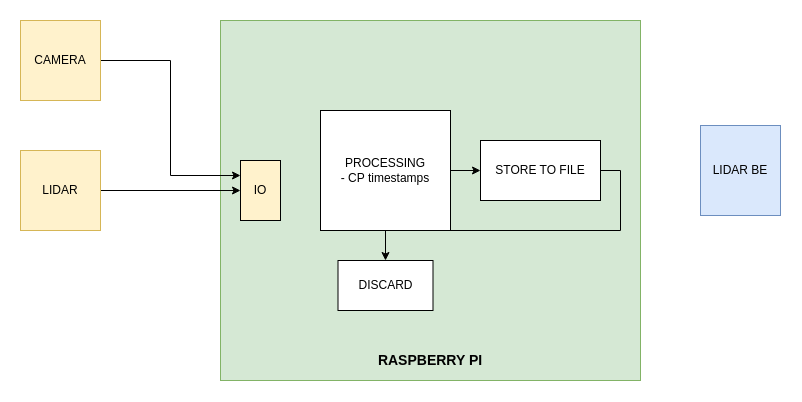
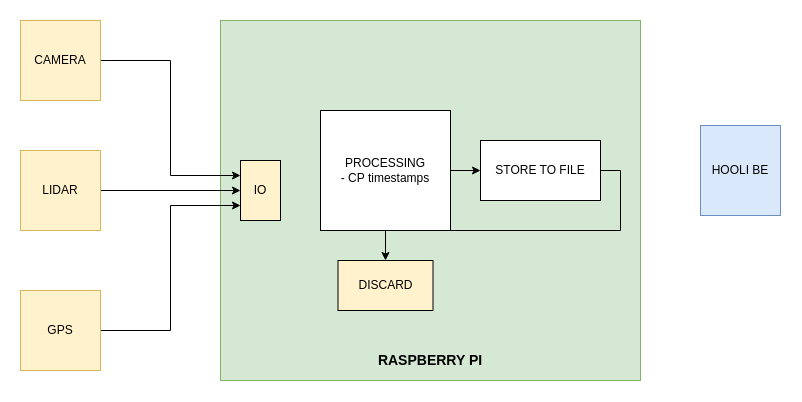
node "LIDAR BE": label "LIDAR BE" -> "HOOLI BE"
edge "GPS" -> "IO": added
node "DISCARD": fillcolor #ffffff -> #fff2cc
node "GPS": added
